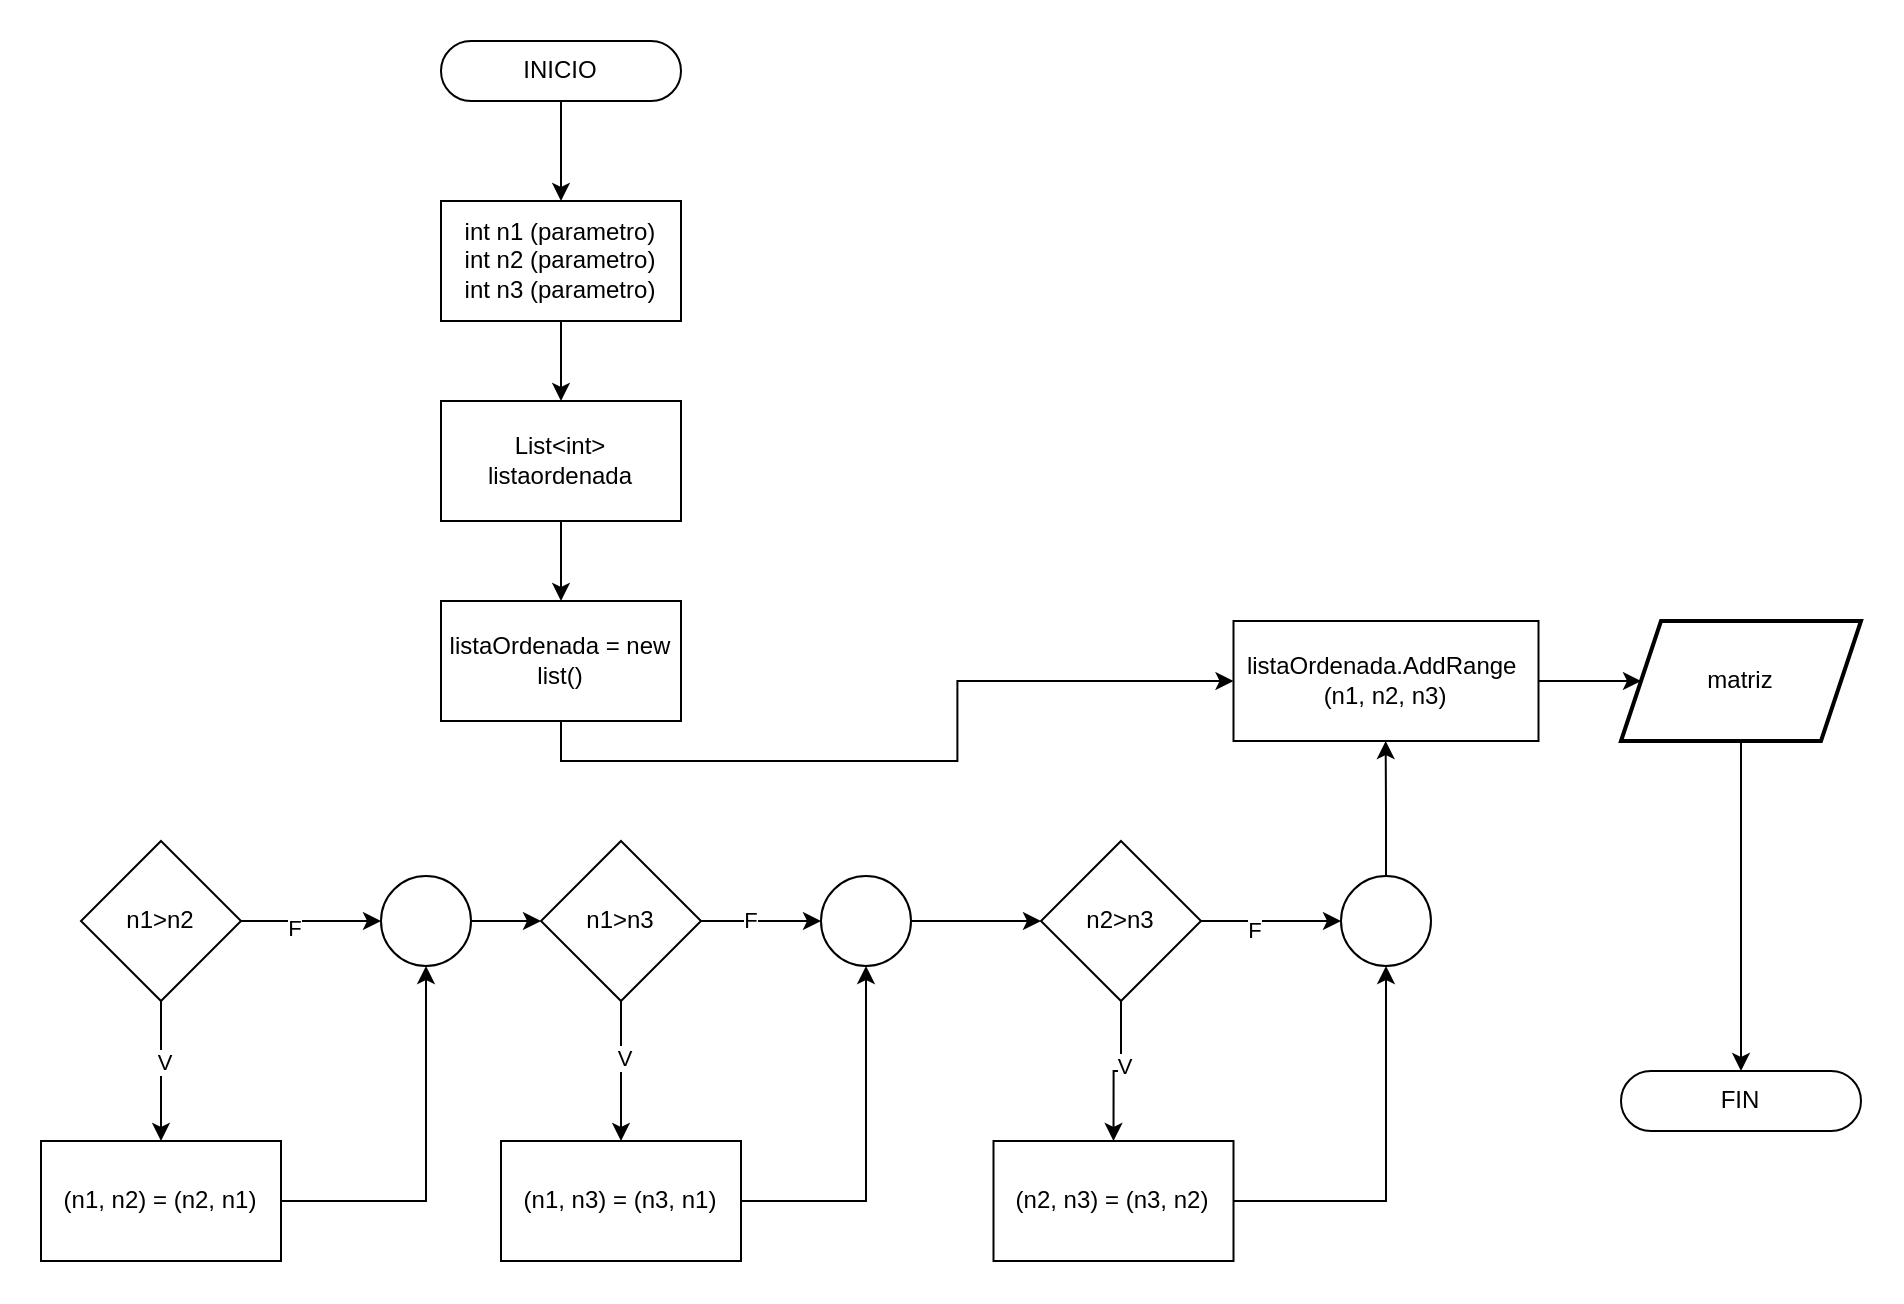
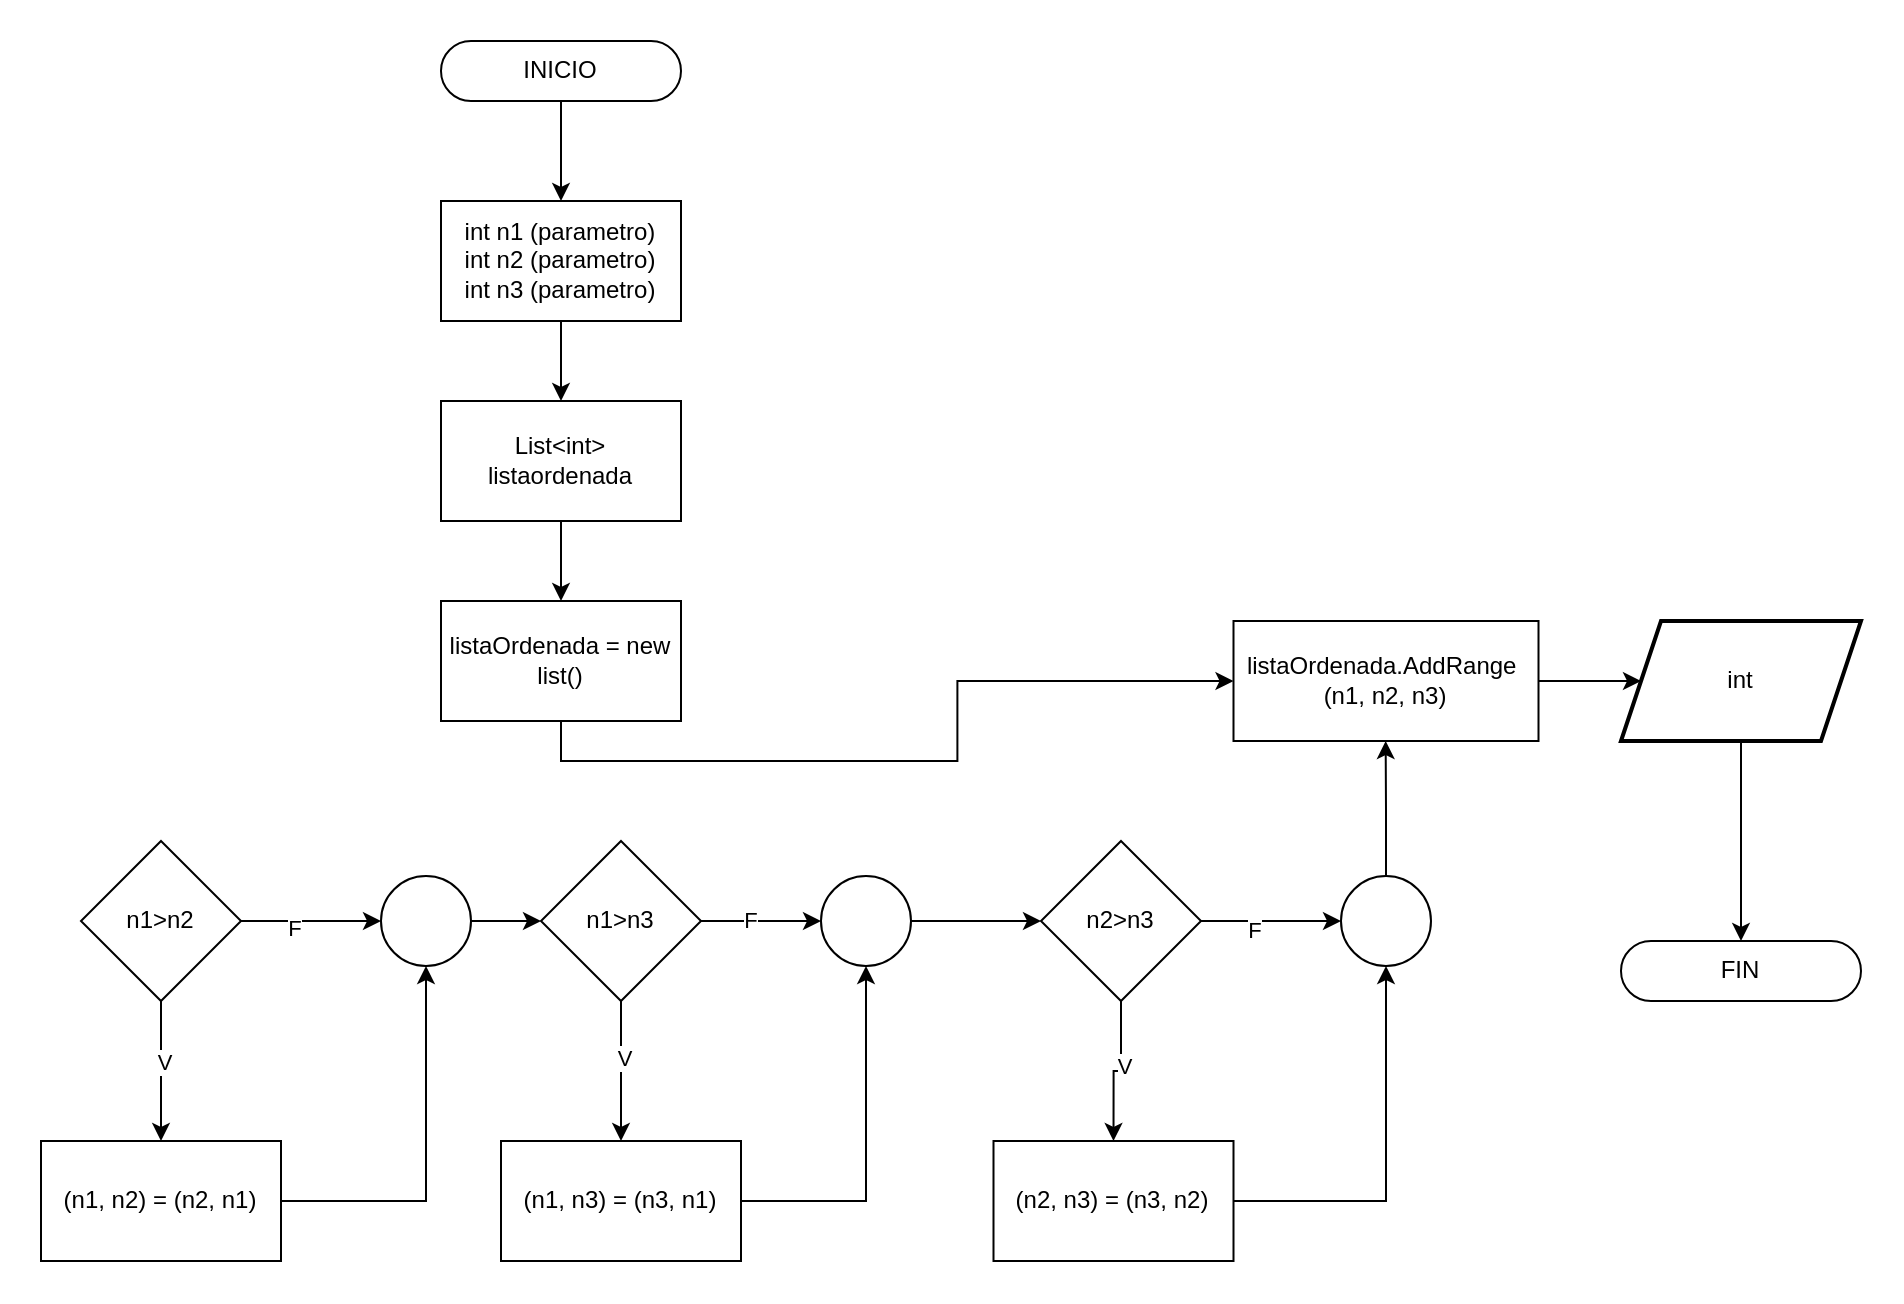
node "matriz": label "matriz" -> "int"
node "FIN": moved (1741, 1101) -> (1741, 971)
